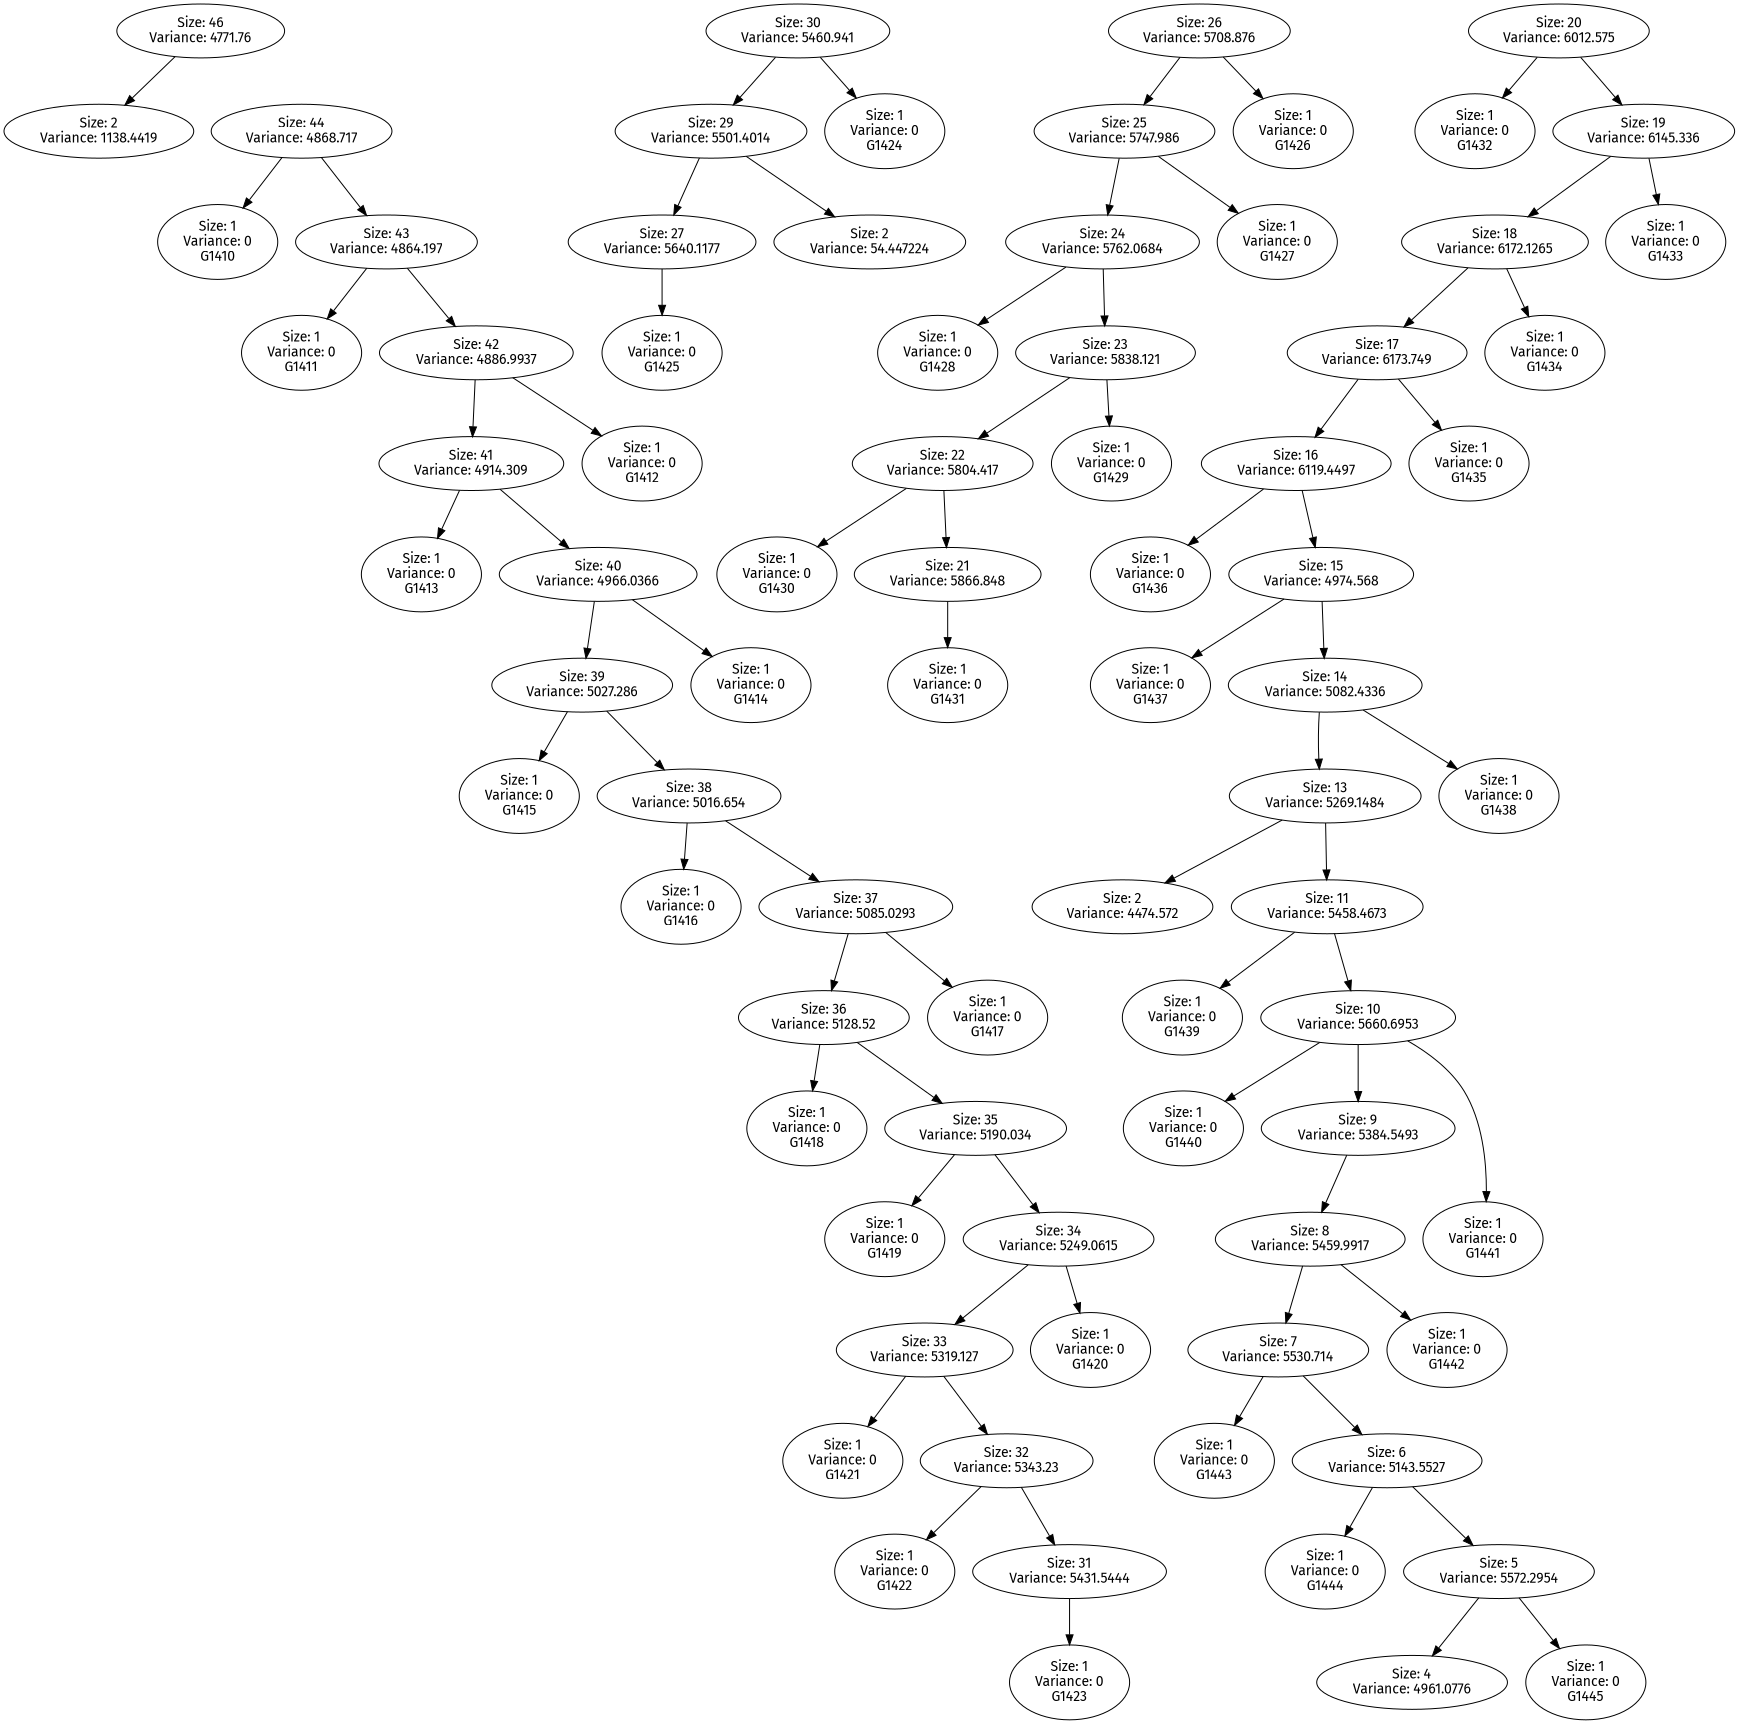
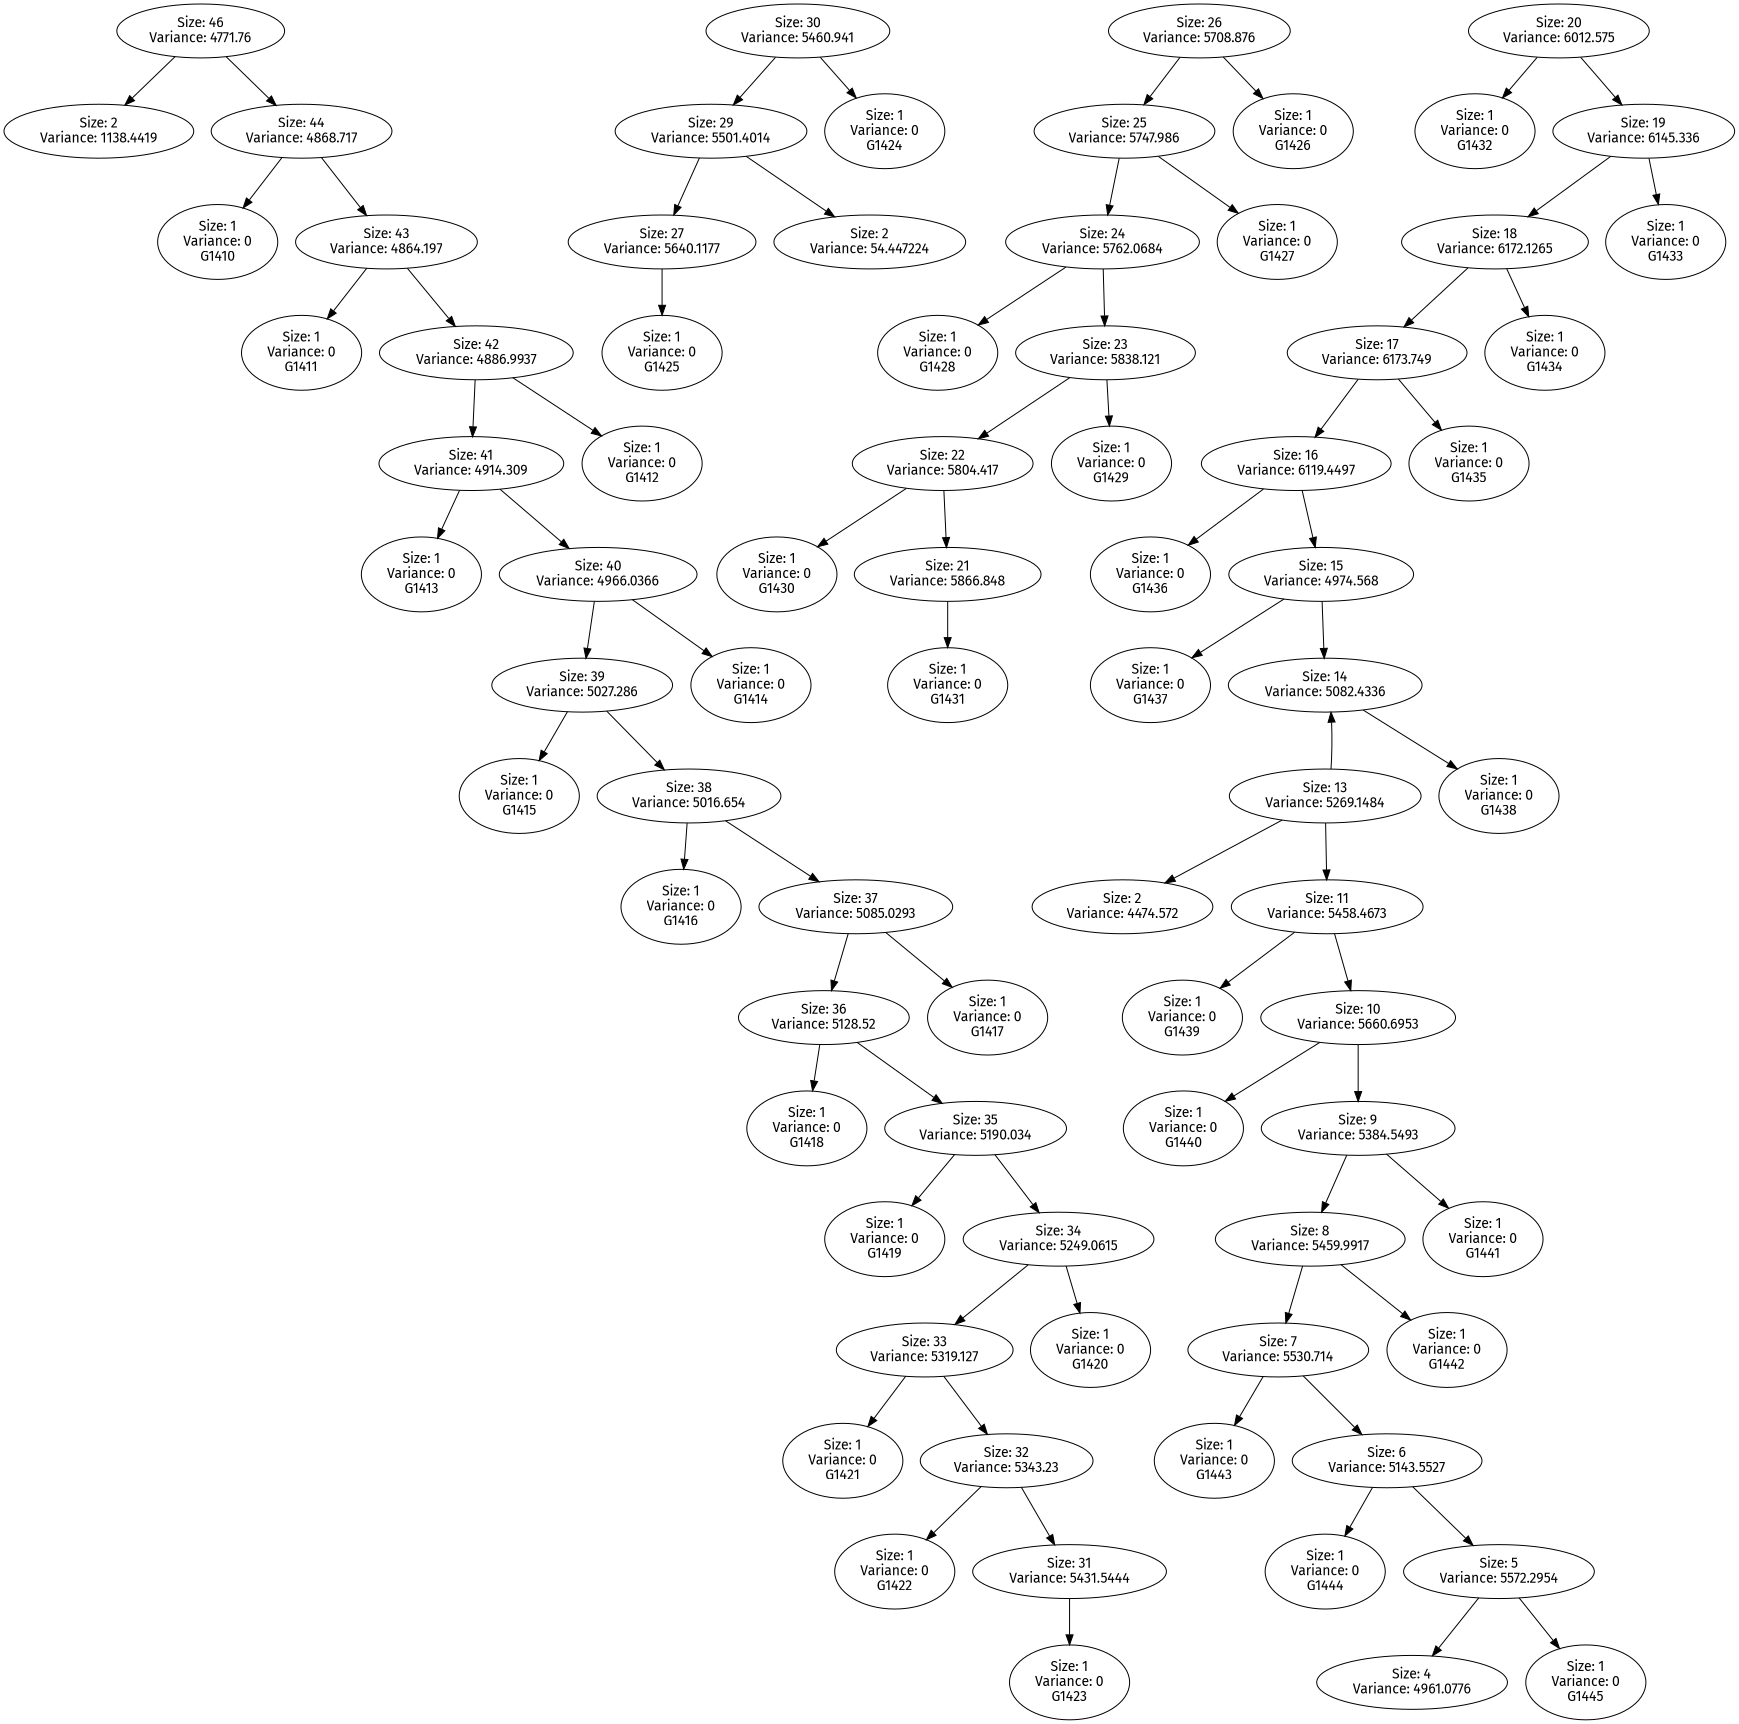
edge "Size: 46 Variance: 4771.76" -> "Size: 44 Variance: 4868.717": added
edge "Size: 14 Variance: 5082.4336" -> "Size: 13 Variance: 5269.1484": reversed
edge "Size: 10 Variance: 5660.6953" -> "Size: 1 Variance: 0 G1441": now "Size: 9 Variance: 5384.5493" -> "Size: 1 Variance: 0 G1441"
